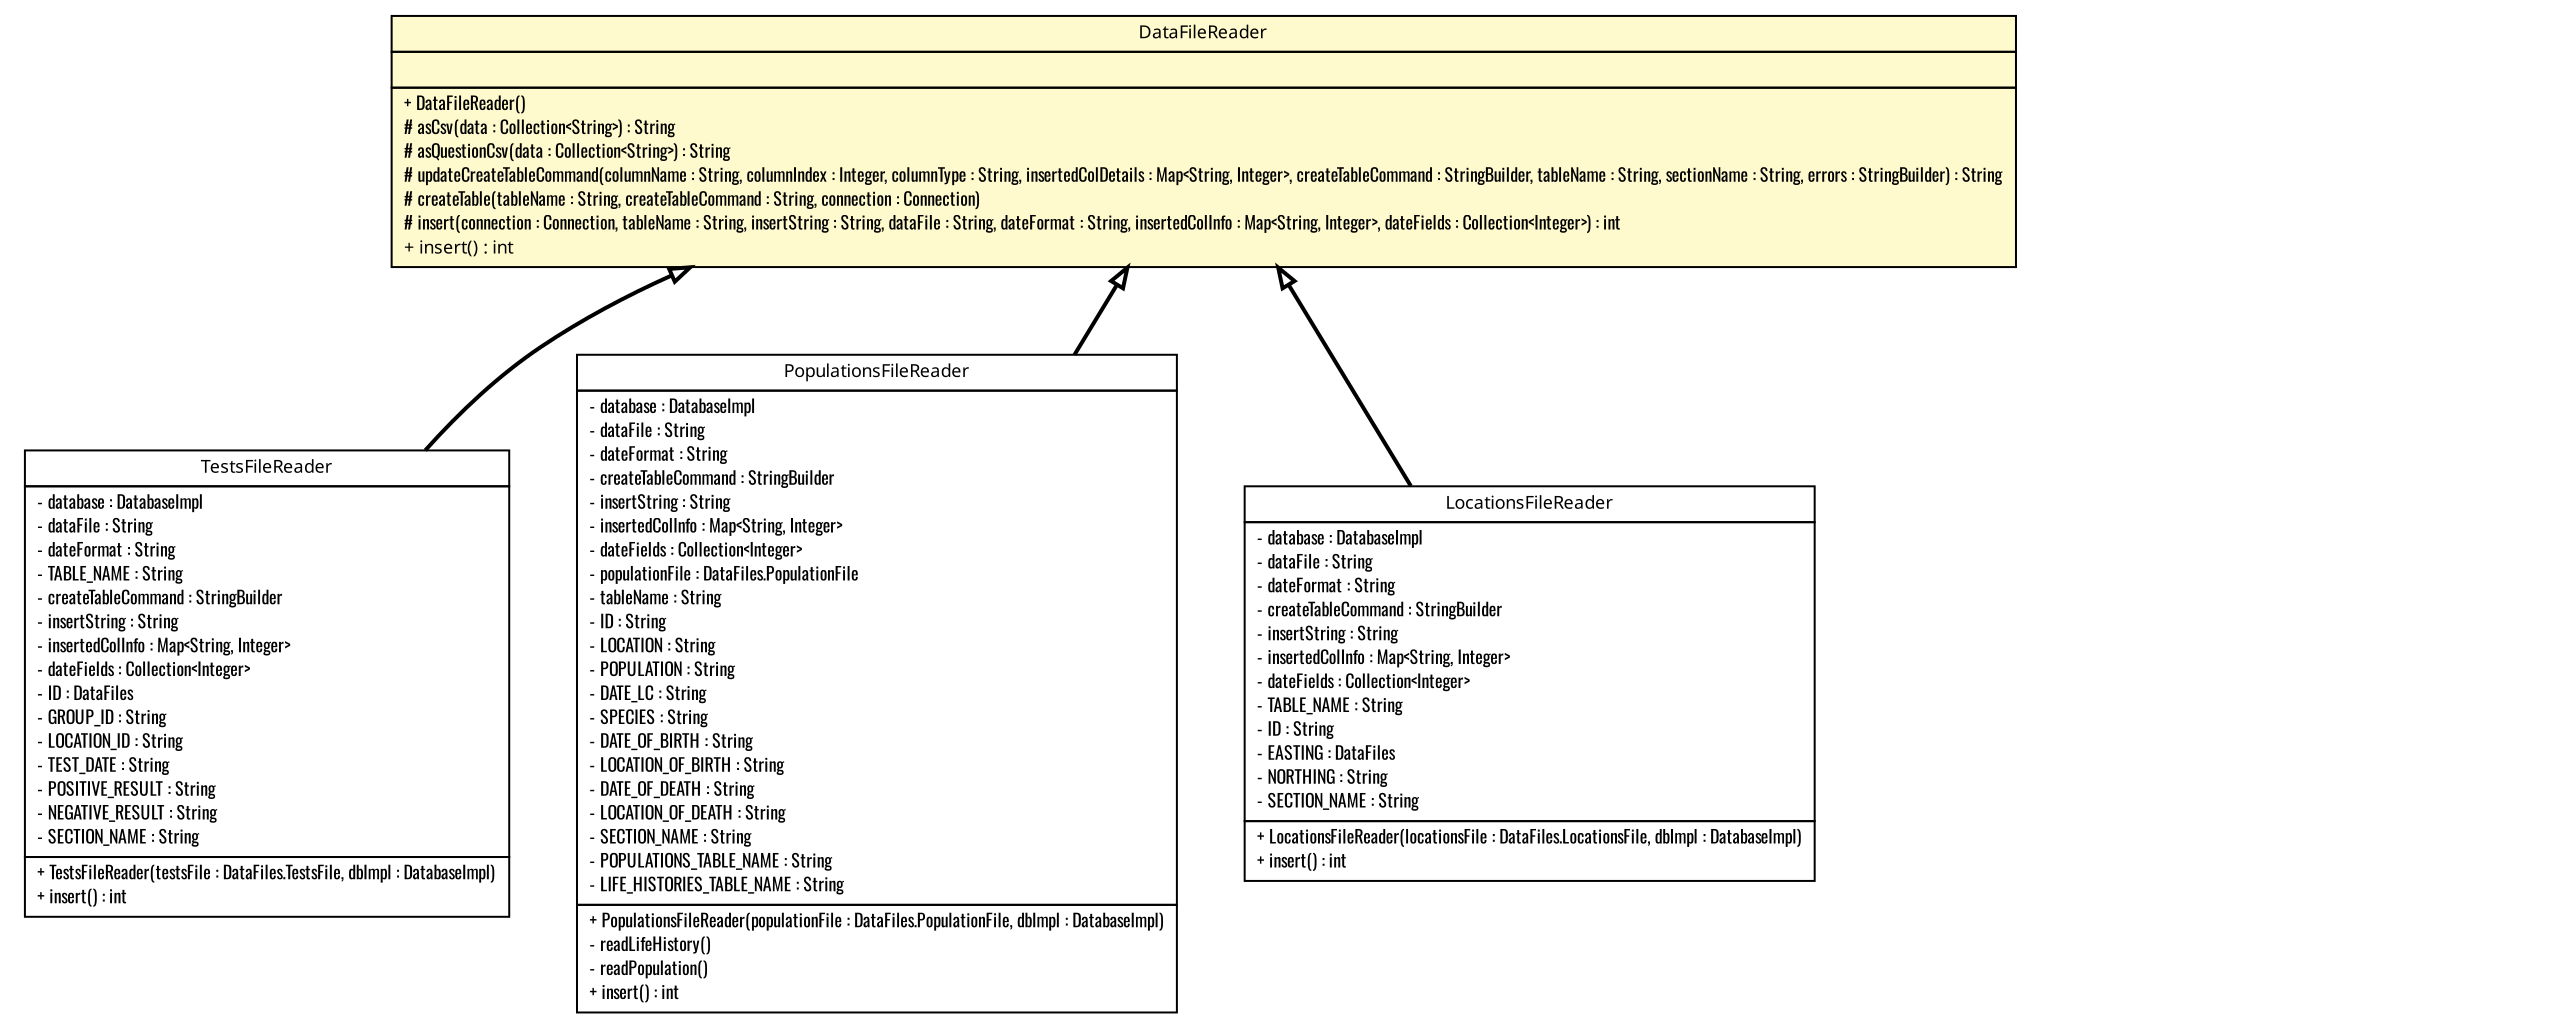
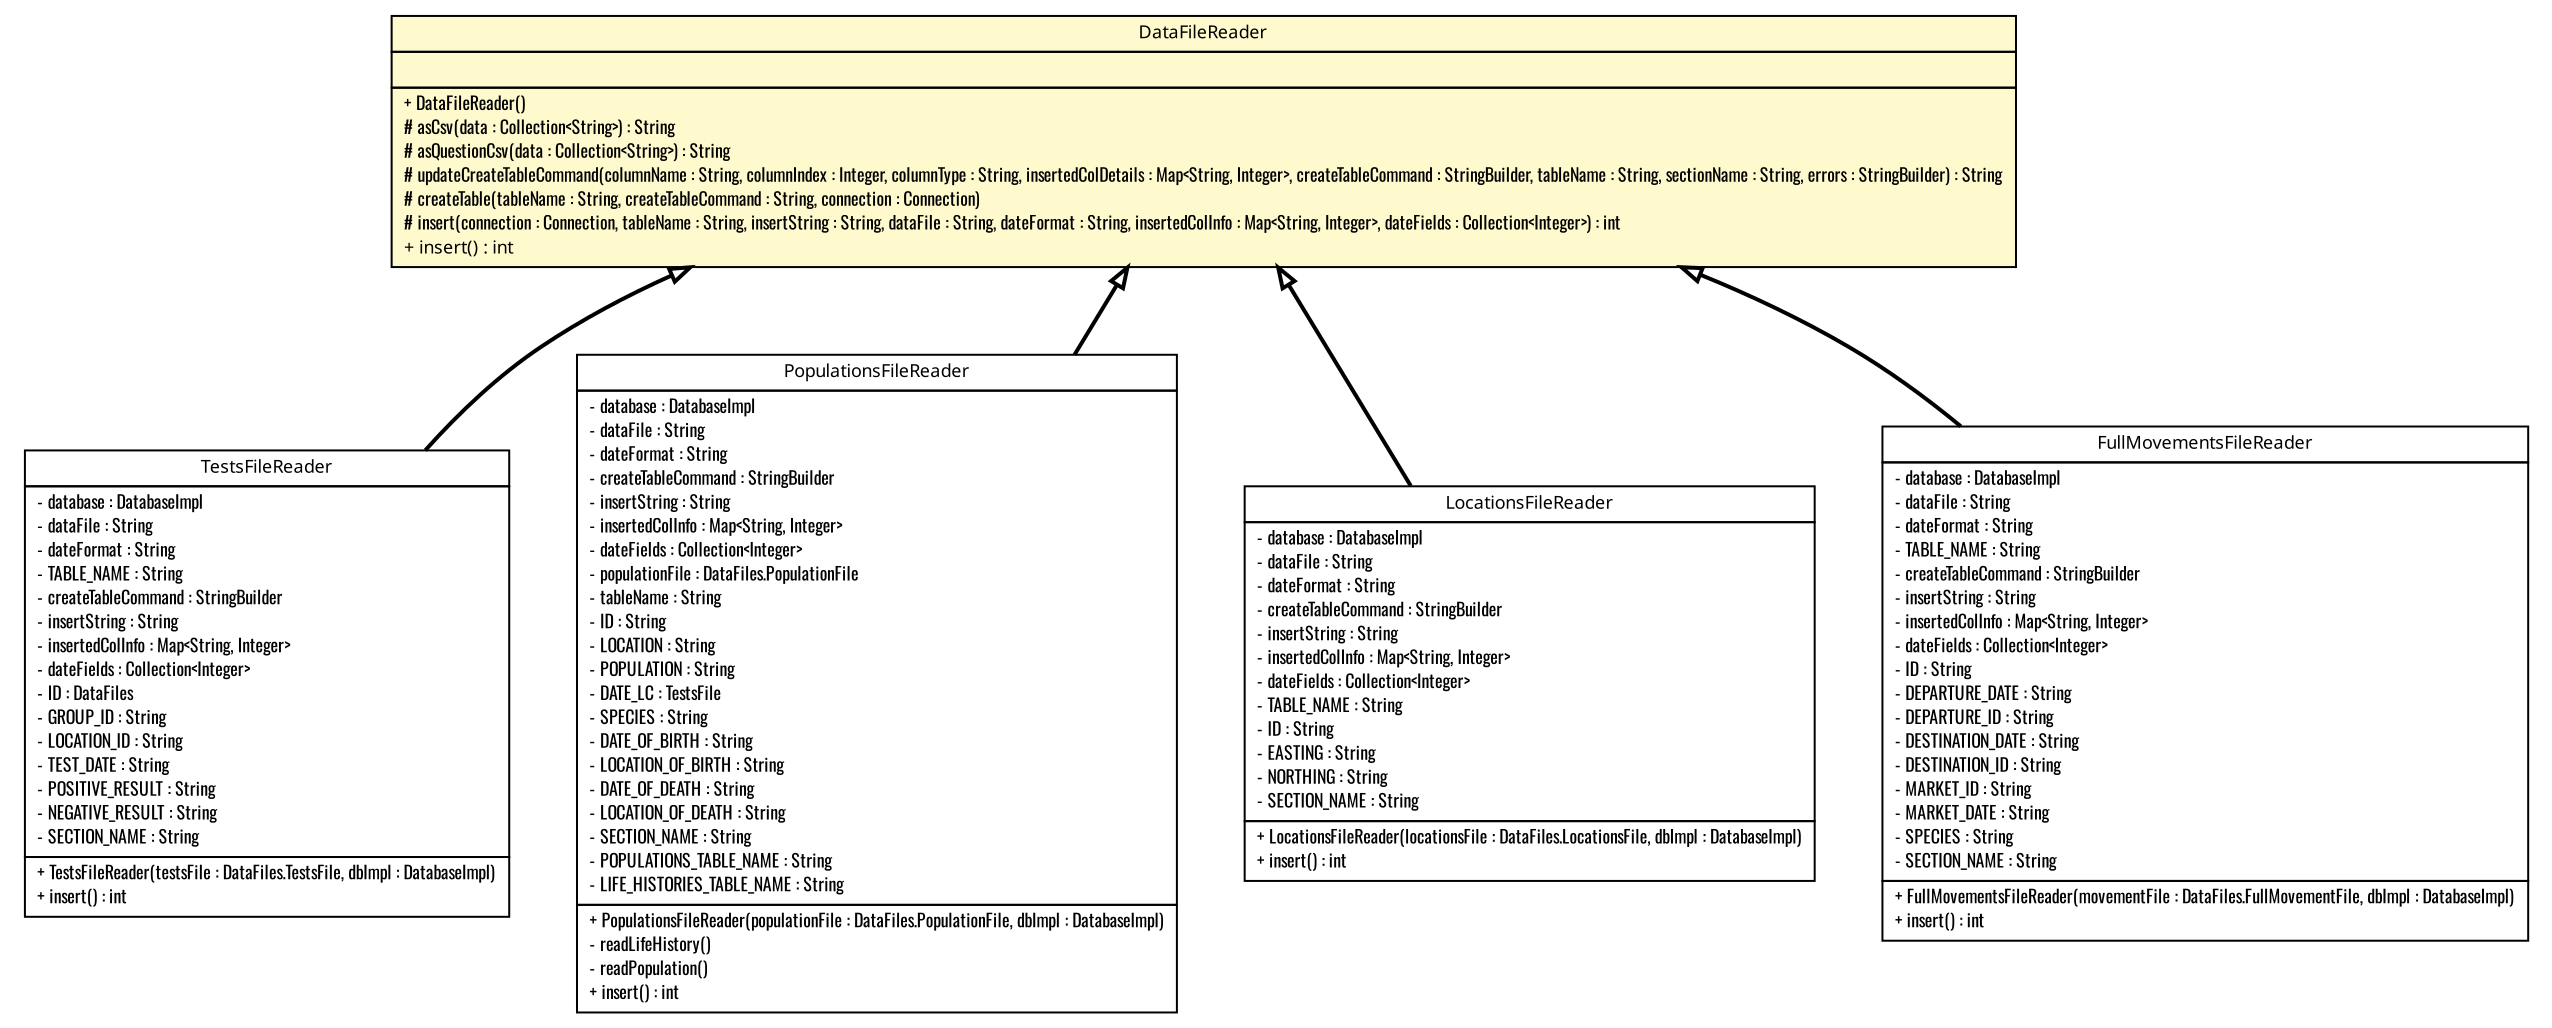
node "FullMovementsFileReader": added
node "PopulationsFileReader": text "- DATE_LC : String" -> "- DATE_LC : TestsFile"
node "LocationsFileReader": text "- EASTING : DataFiles" -> "- EASTING : String"
